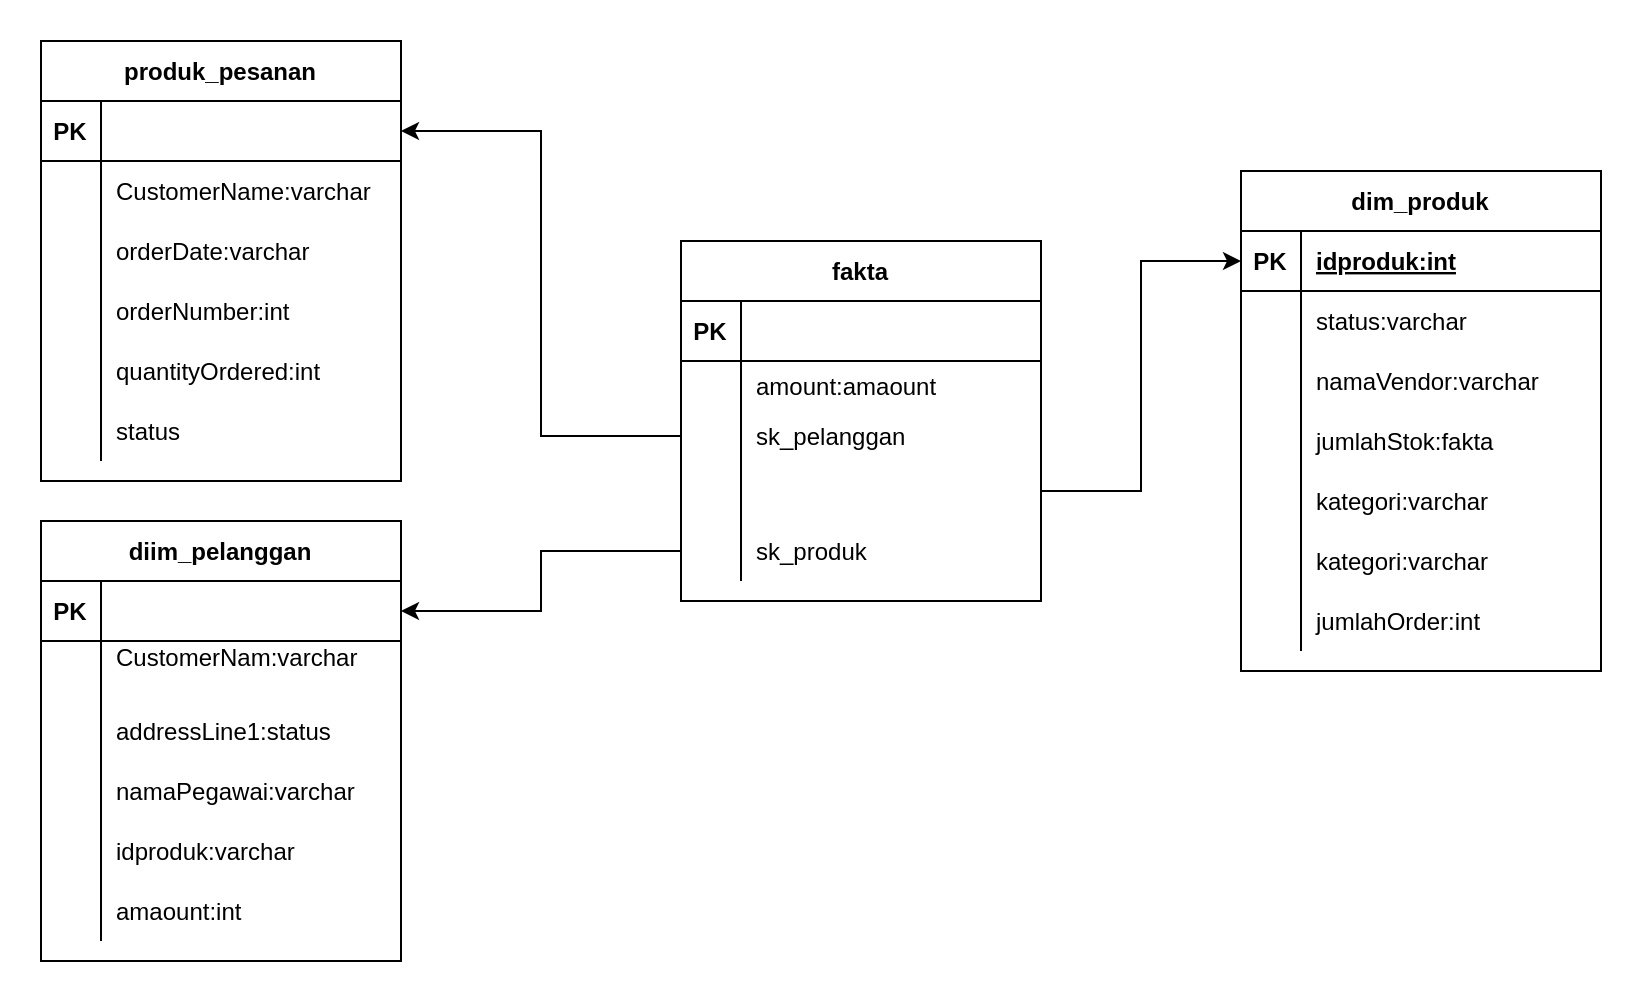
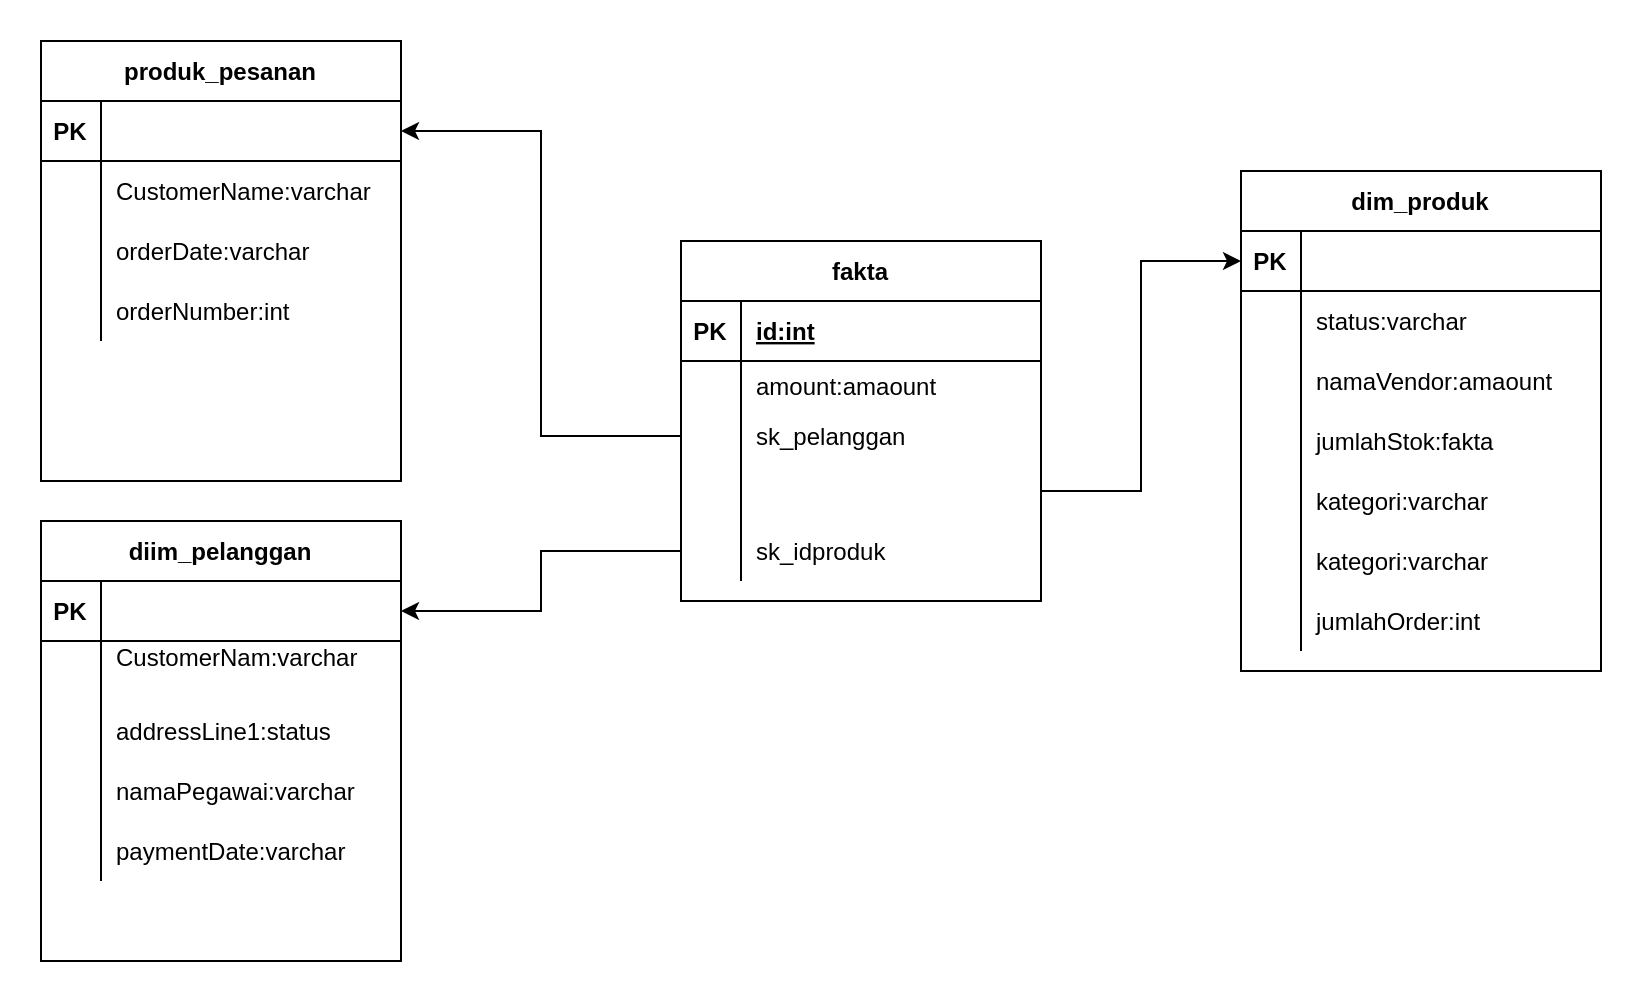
node "idproduk:int": removed
node "id:int": added
node "quantityOrdered:int": removed
node "namaVendor:varchar": label "namaVendor:varchar" -> "namaVendor:amaount"
node "status": removed
node "sk_produk": label "sk_produk" -> "sk_idproduk"
node "idproduk:varchar": label "idproduk:varchar" -> "paymentDate:varchar"
node "amaount:int": removed
